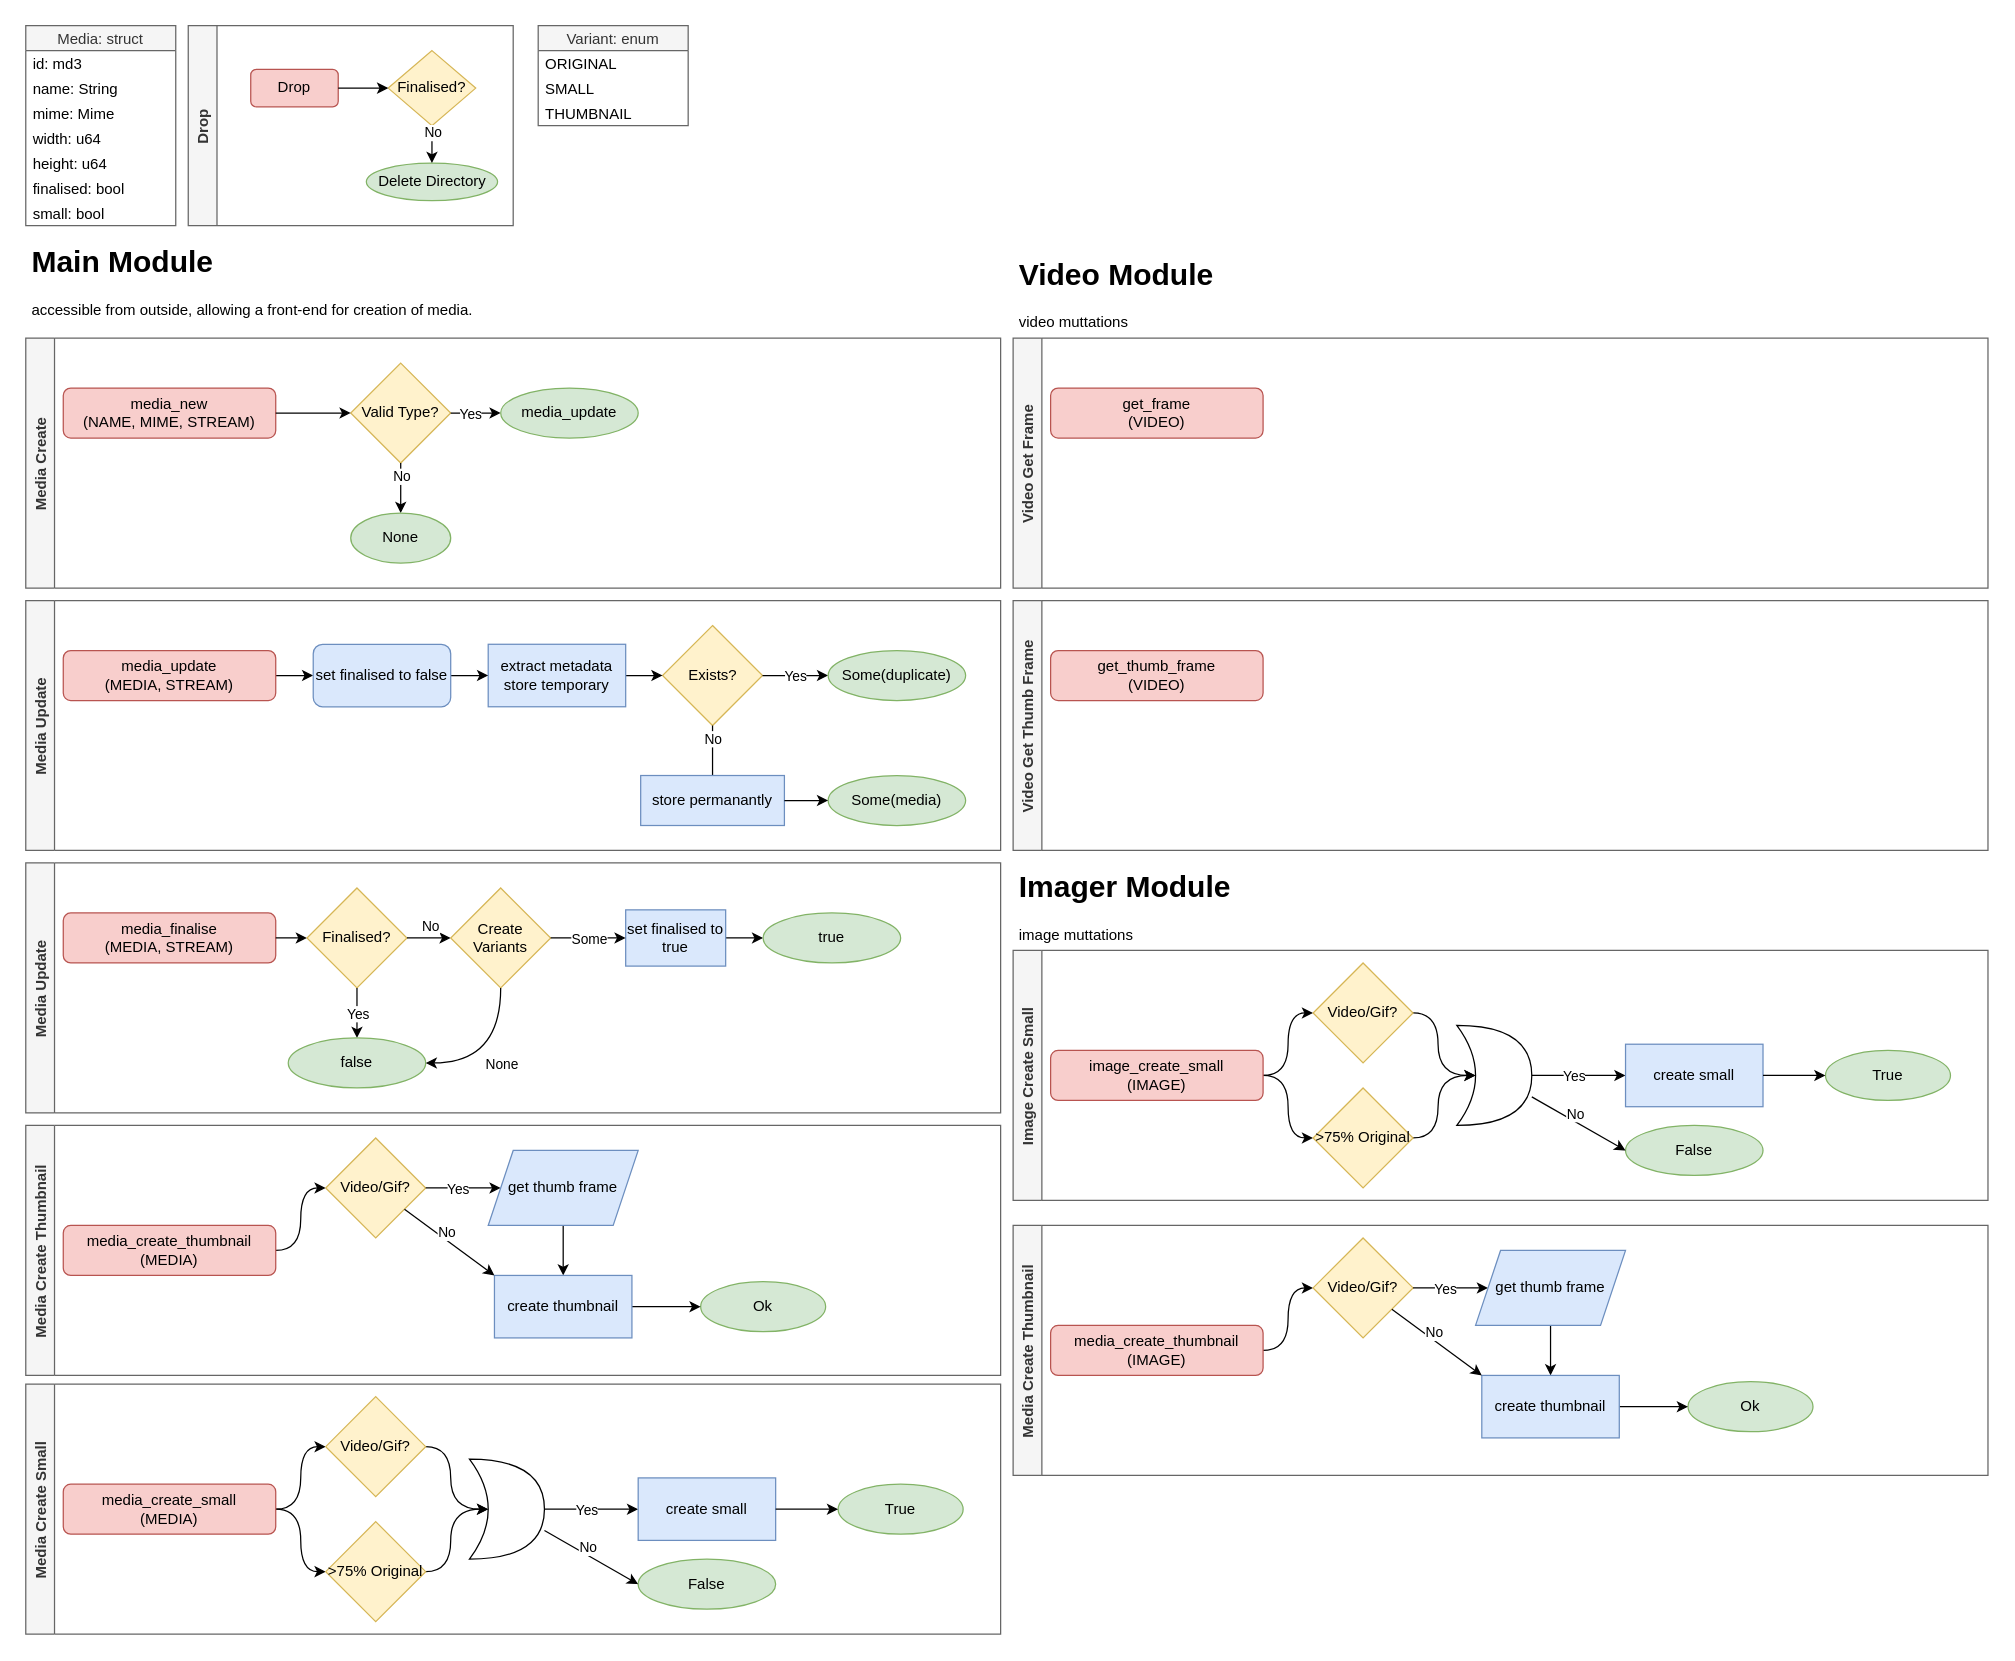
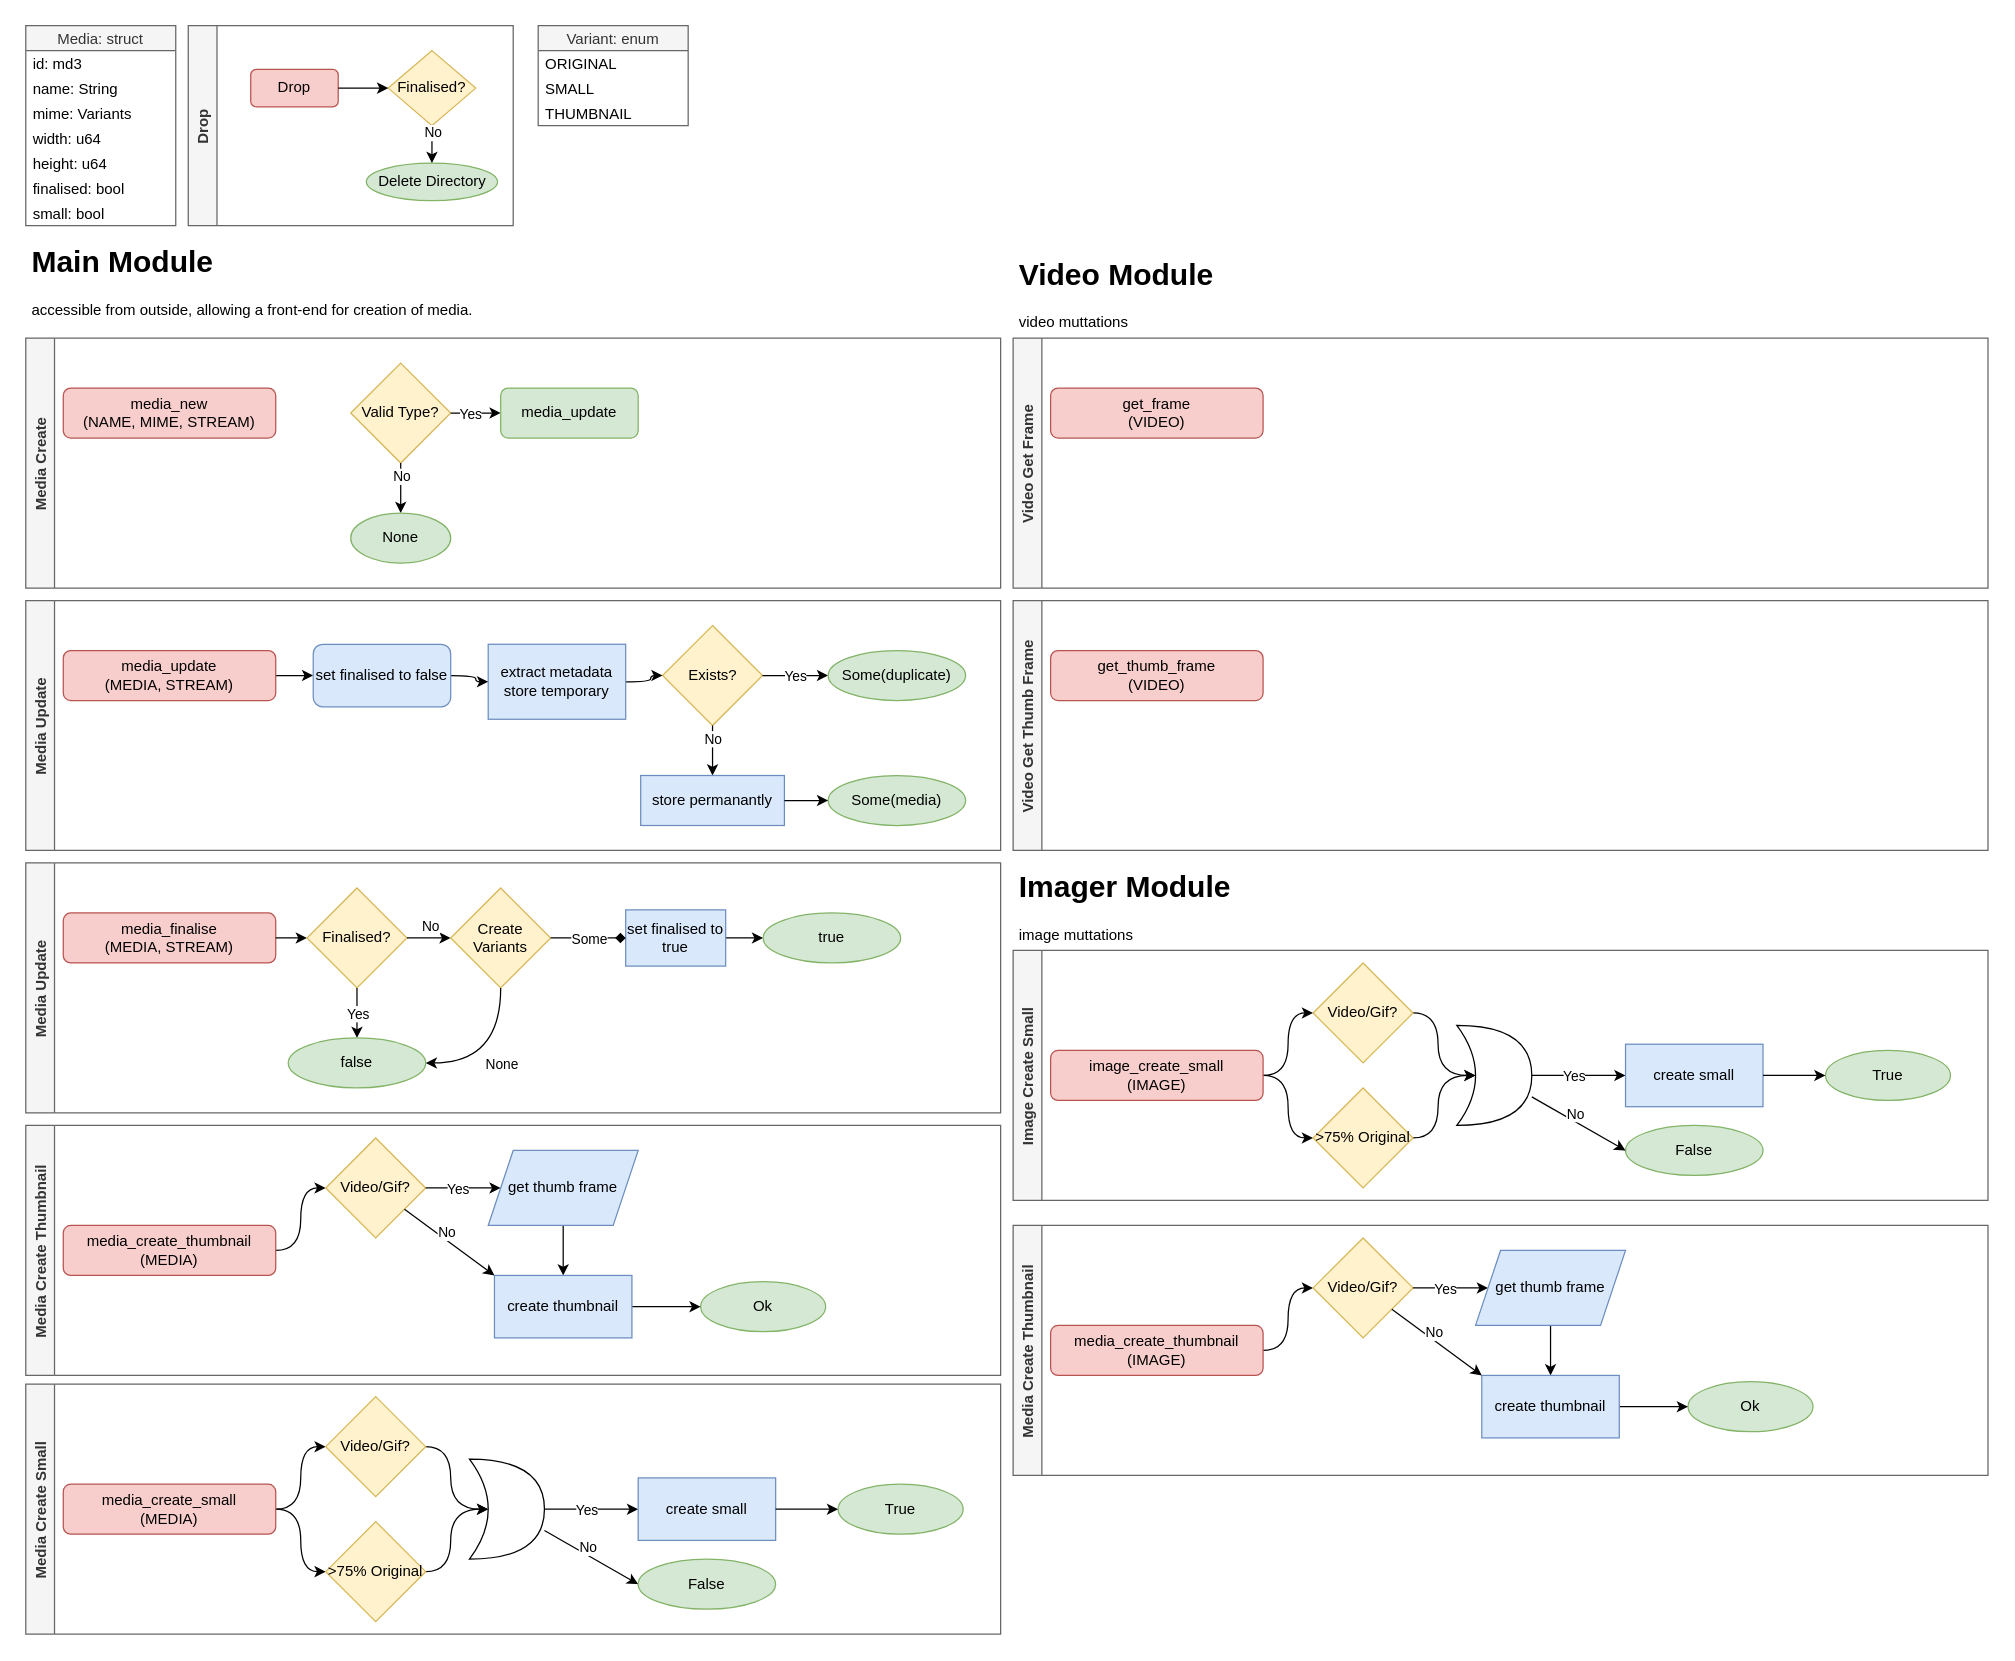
node "mime: Mime": label "mime: Mime" -> "mime: Variants"
edge "media_new (NAME, MIME, STREAM)" -> "Valid Type?": removed
node "media_update": shape ellipse -> rounded rectangle
node "extract metadata store temporary": size 138x63 -> 138x75
edge "Exists?" -- "store permanantly": arrowhead none -> classic
edge "Create Variants" -> "set finalised to true": arrowhead classic -> diamond
